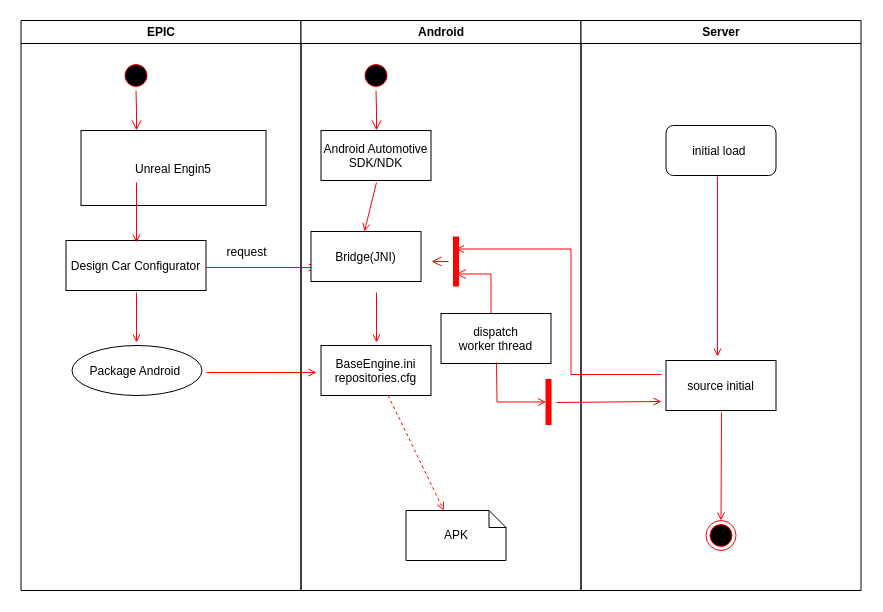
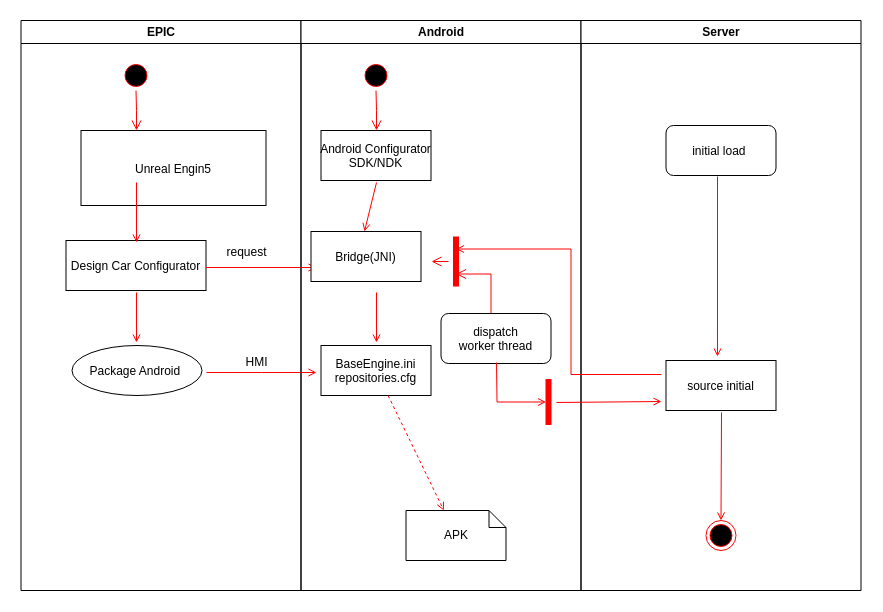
node "Android Automotive SDK/NDK": label "Android Automotive SDK/NDK" -> "Android Configurator SDK/NDK"
node "dispatch worker thread": shape rectangle -> rounded rectangle
node "HMI": added
